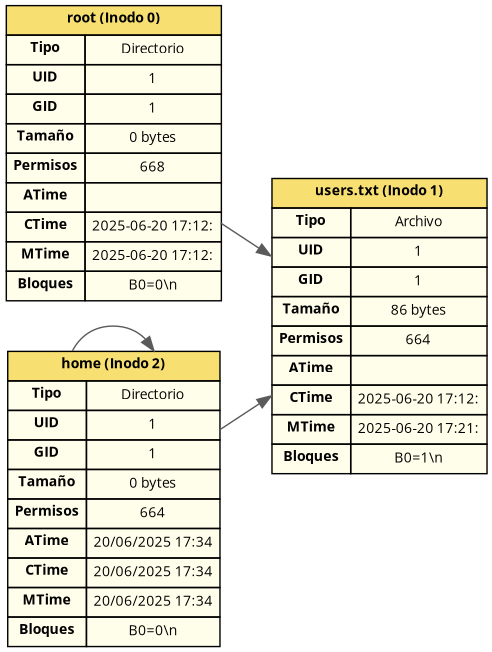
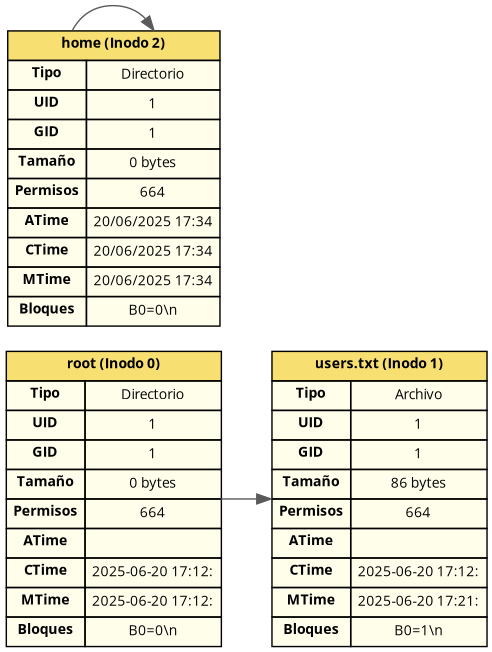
node "root (Inodo 0)": text "668" -> "664"
edge "home (Inodo 2)" -> "users.txt (Inodo 1)": removed
